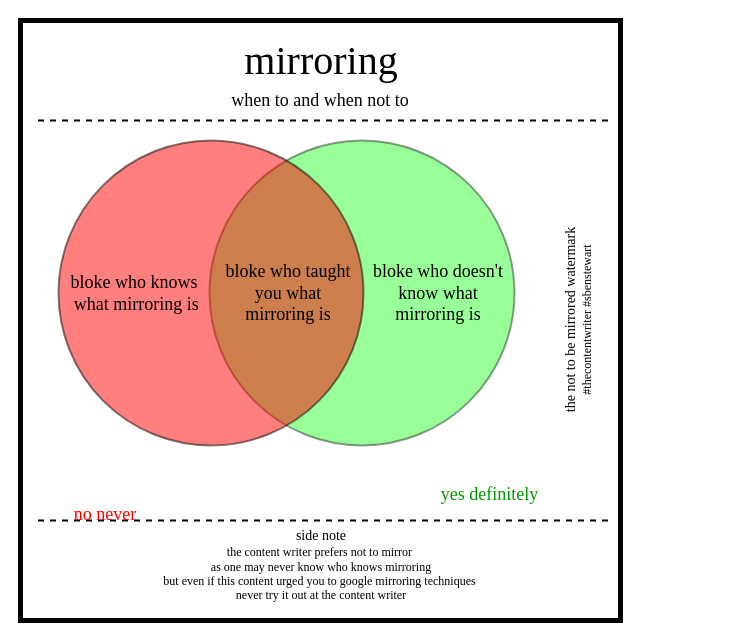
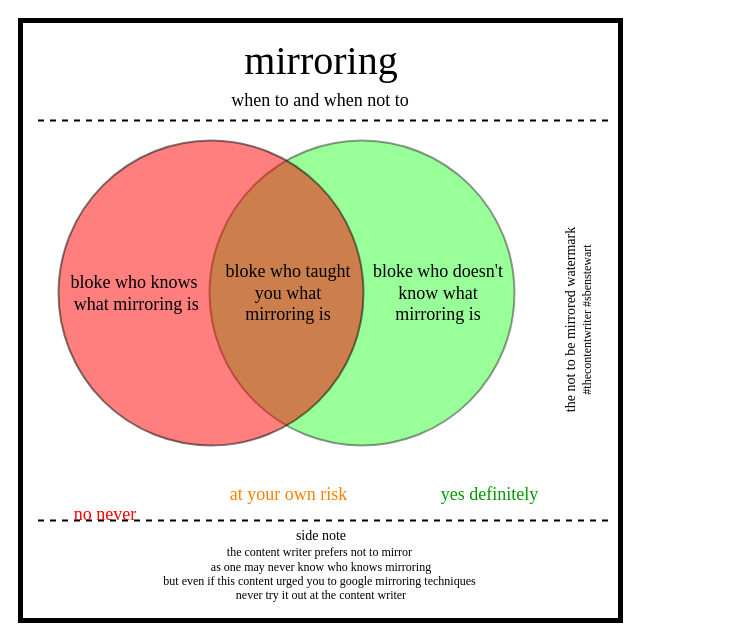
node "at your own risk": added
